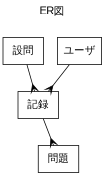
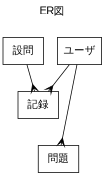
edge "記録" -> "問題": now "ユーザ" -> "問題"
